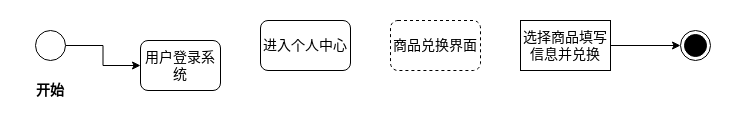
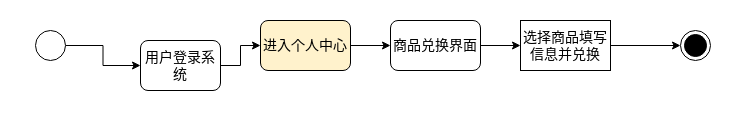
node "进入个人中心": fillcolor #ffffff -> #fff2cc
edge "进入个人中心" -> "商品兑换界面": added
node "商品兑换界面": style dashed -> solid
edge "商品兑换界面" -> "选择商品填写信息并兑换": added
edge "用户登录系统" -> "进入个人中心": added
node "开始": removed
